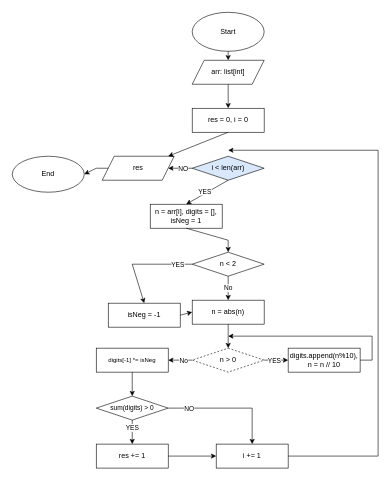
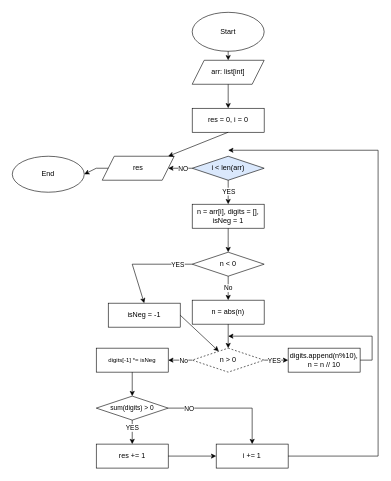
node "n = arr[i], digits = [], isNeg = 1": moved (186, 216) -> (228, 216)
node "n < 2": label "n < 2" -> "n < 0"
edge "isNeg = -1" -> "n = abs(n)": now "isNeg = -1" -> "n > 0"
